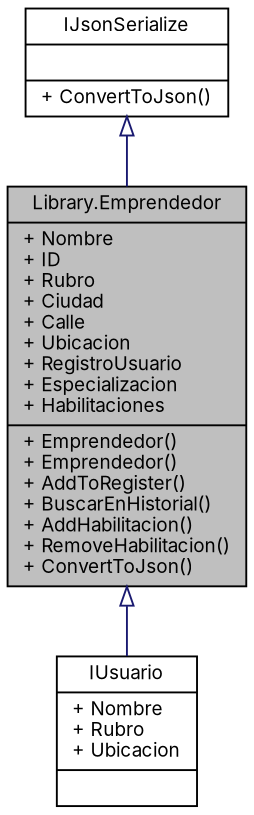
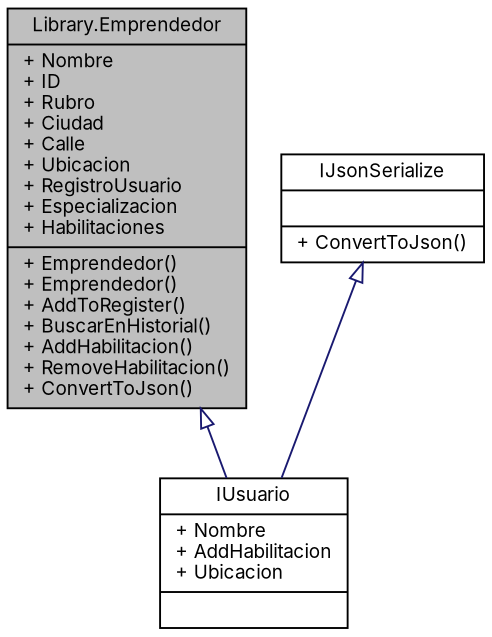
edge "Library.Emprendedor" -> "IJsonSerialize": now "IUsuario" -> "IJsonSerialize"
node "IUsuario": text "+ Rubro" -> "+ AddHabilitacion"
